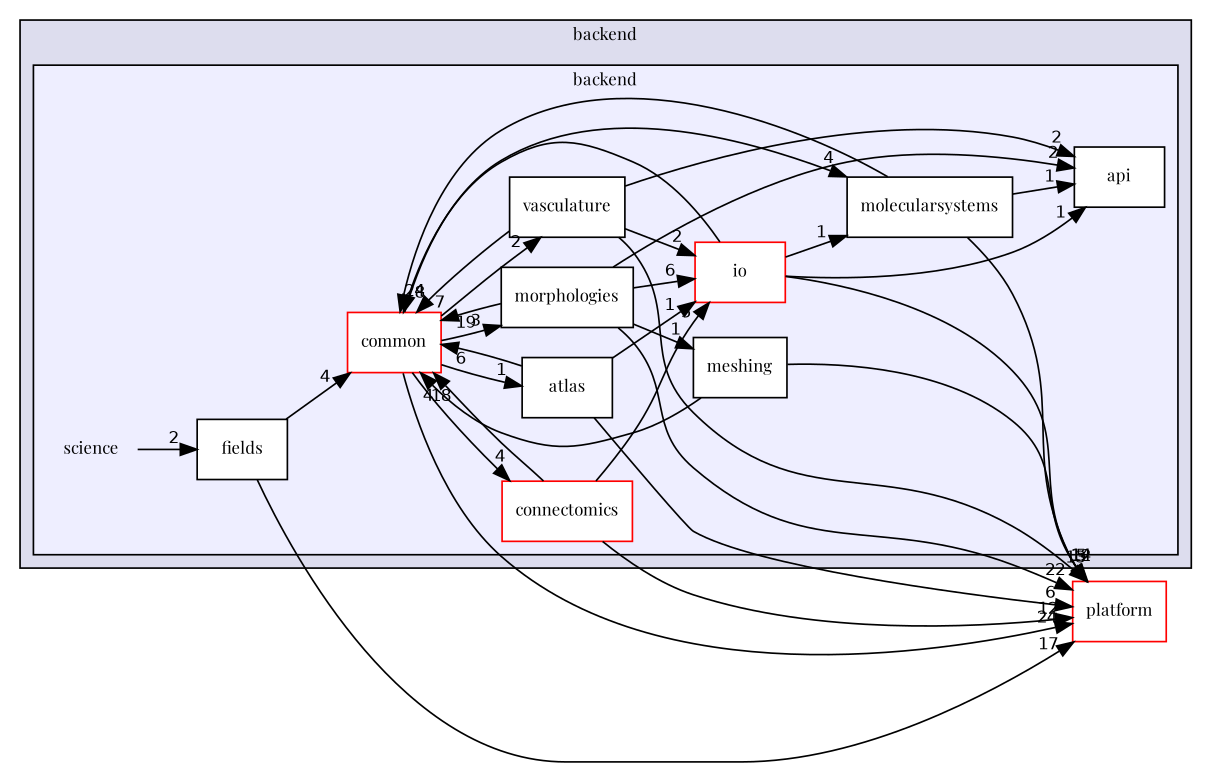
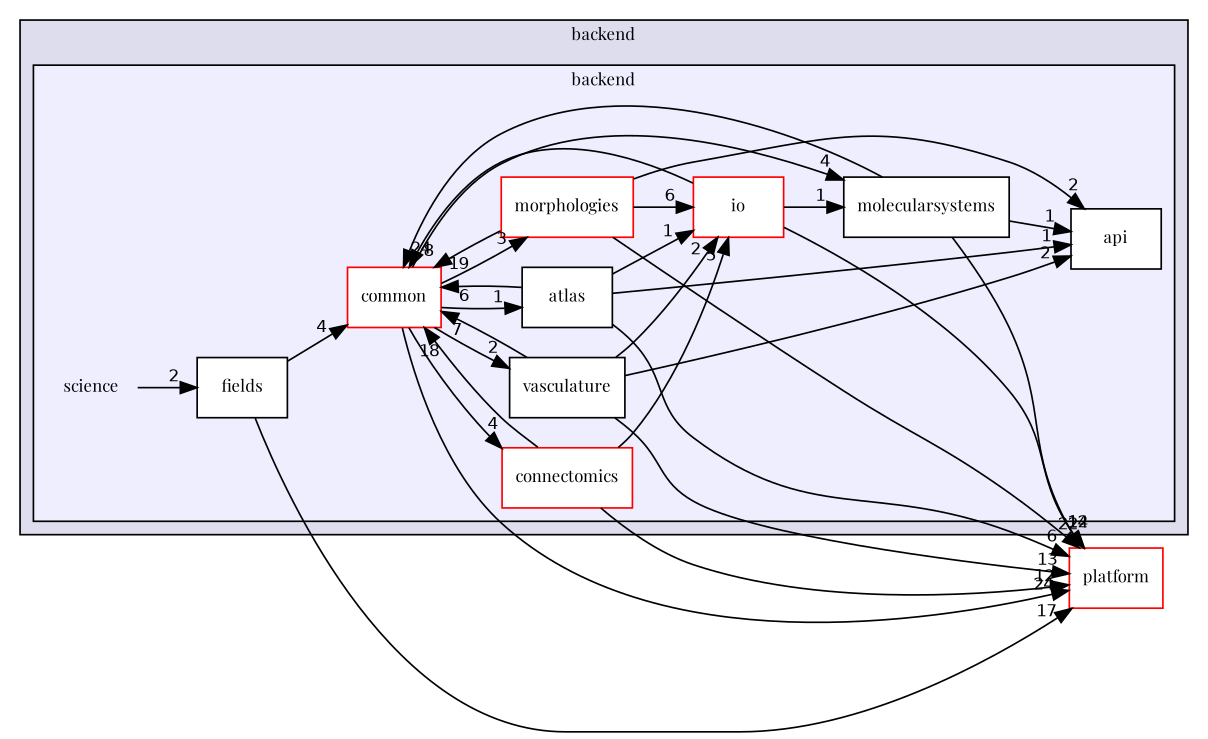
edge "io" -> "api": now "atlas" -> "api"
node "morphologies": color black -> red
node "meshing": removed
